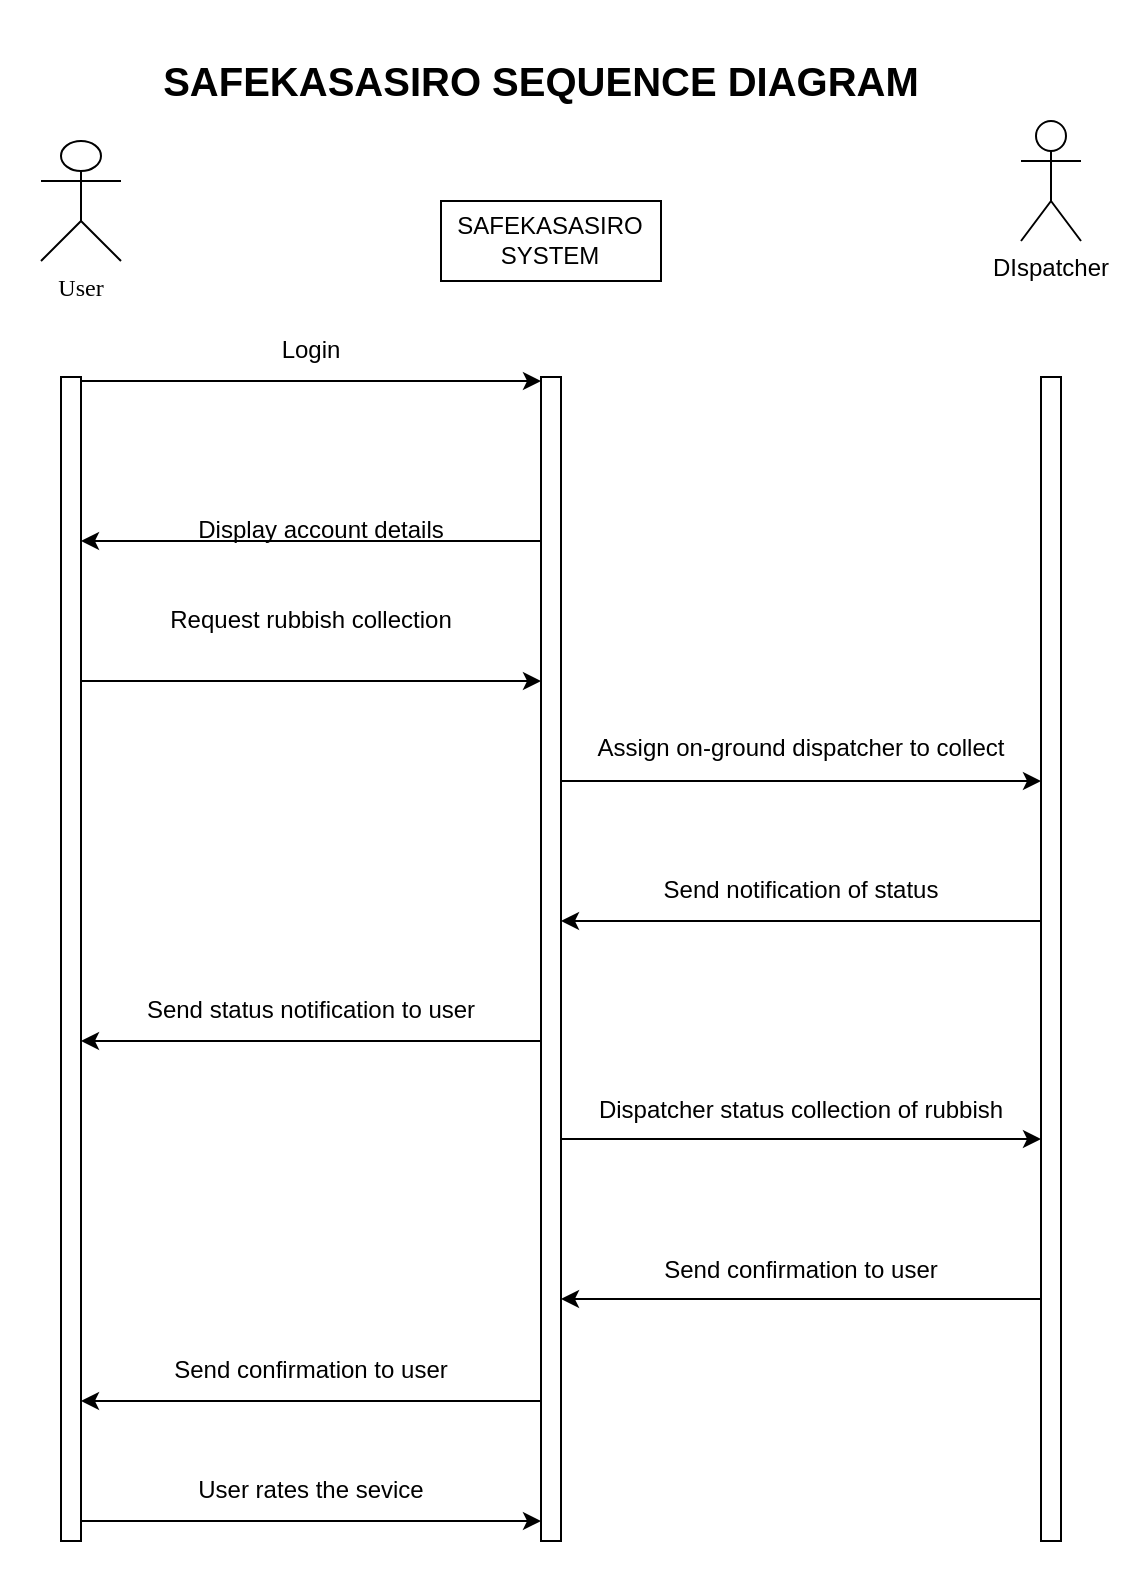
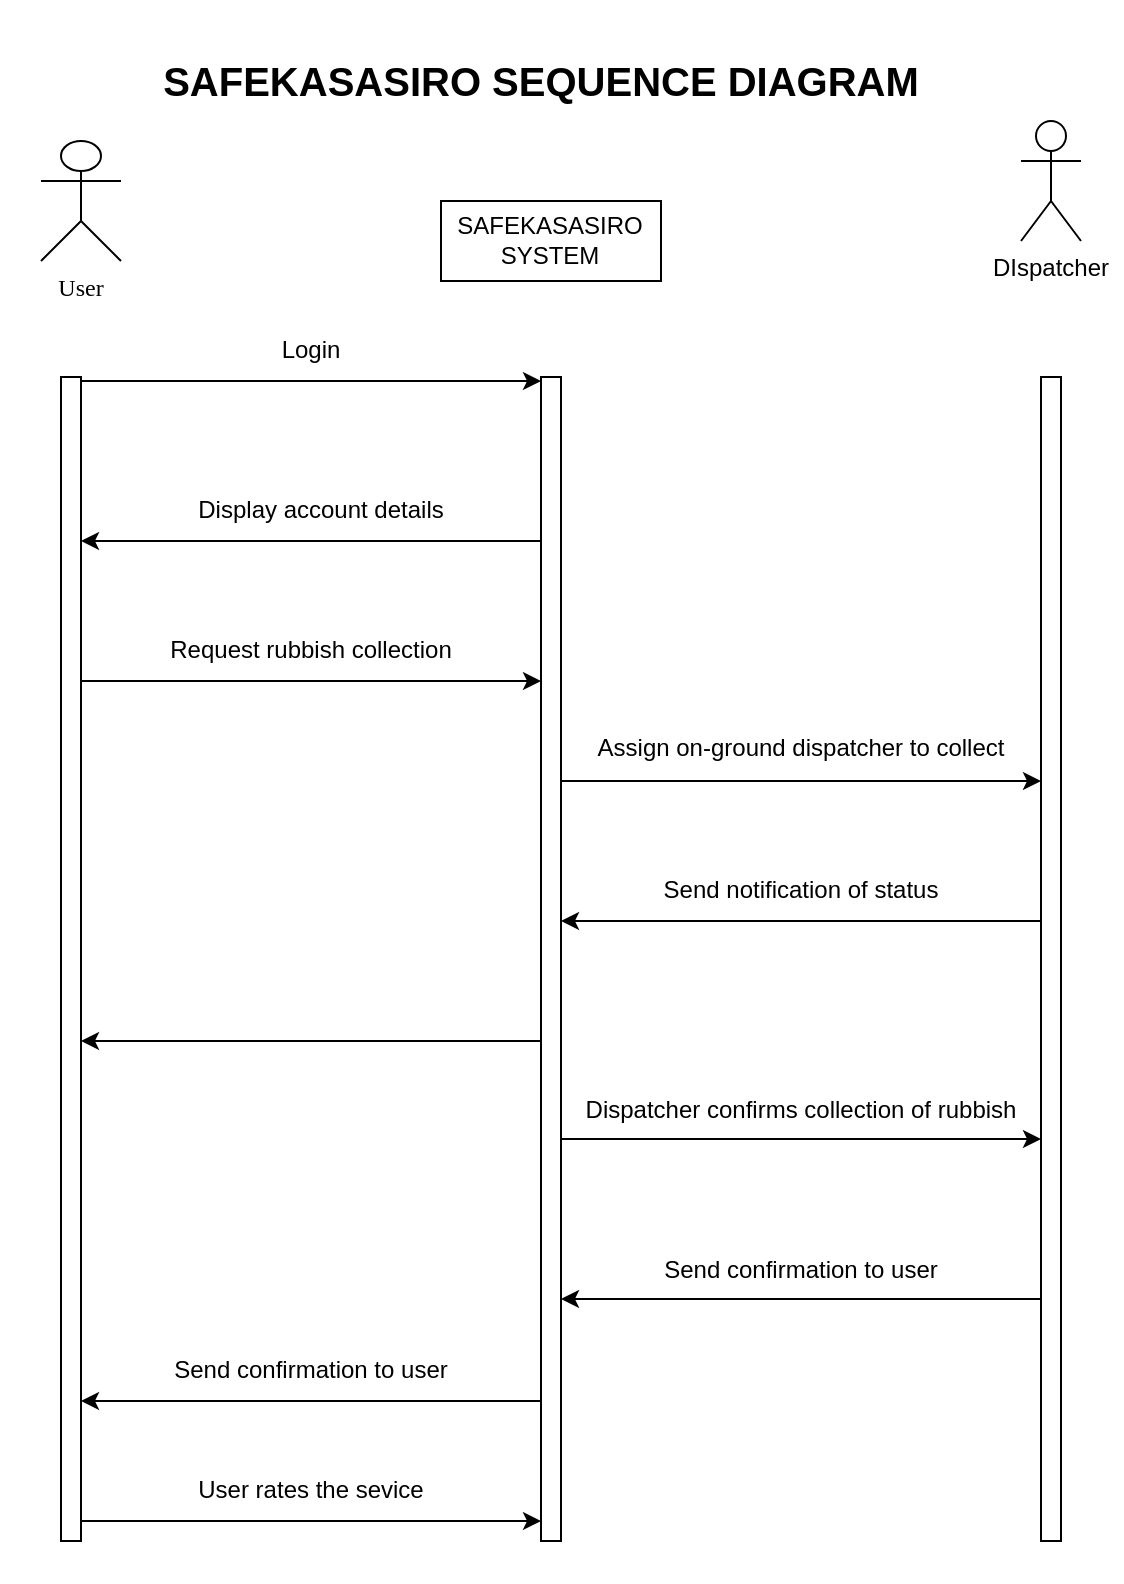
node "Display account details": moved (321, 531) -> (321, 511)
node "Request rubbish collection": moved (311, 621) -> (311, 651)
node "Send status notification to user": removed
node "Dispatcher status collection of rubbish": label "Dispatcher status collection of rubbish" -> "Dispatcher confirms collection of rubbish"
